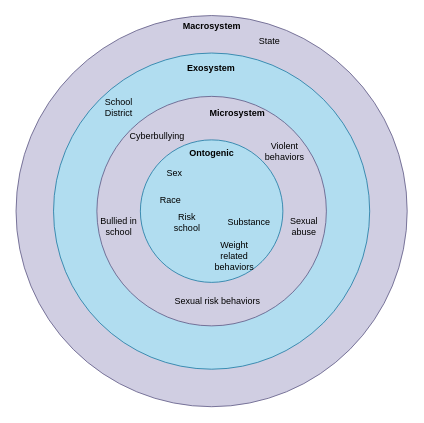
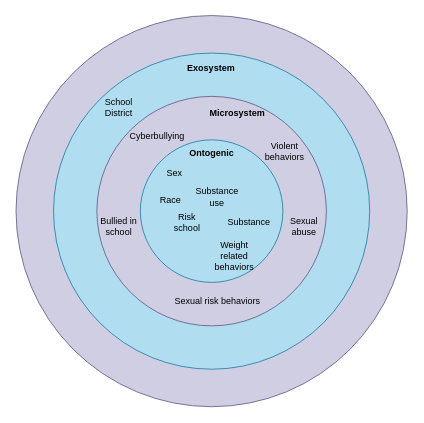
node "Macrosystem": removed
node "State": removed
node "Substance use": added
